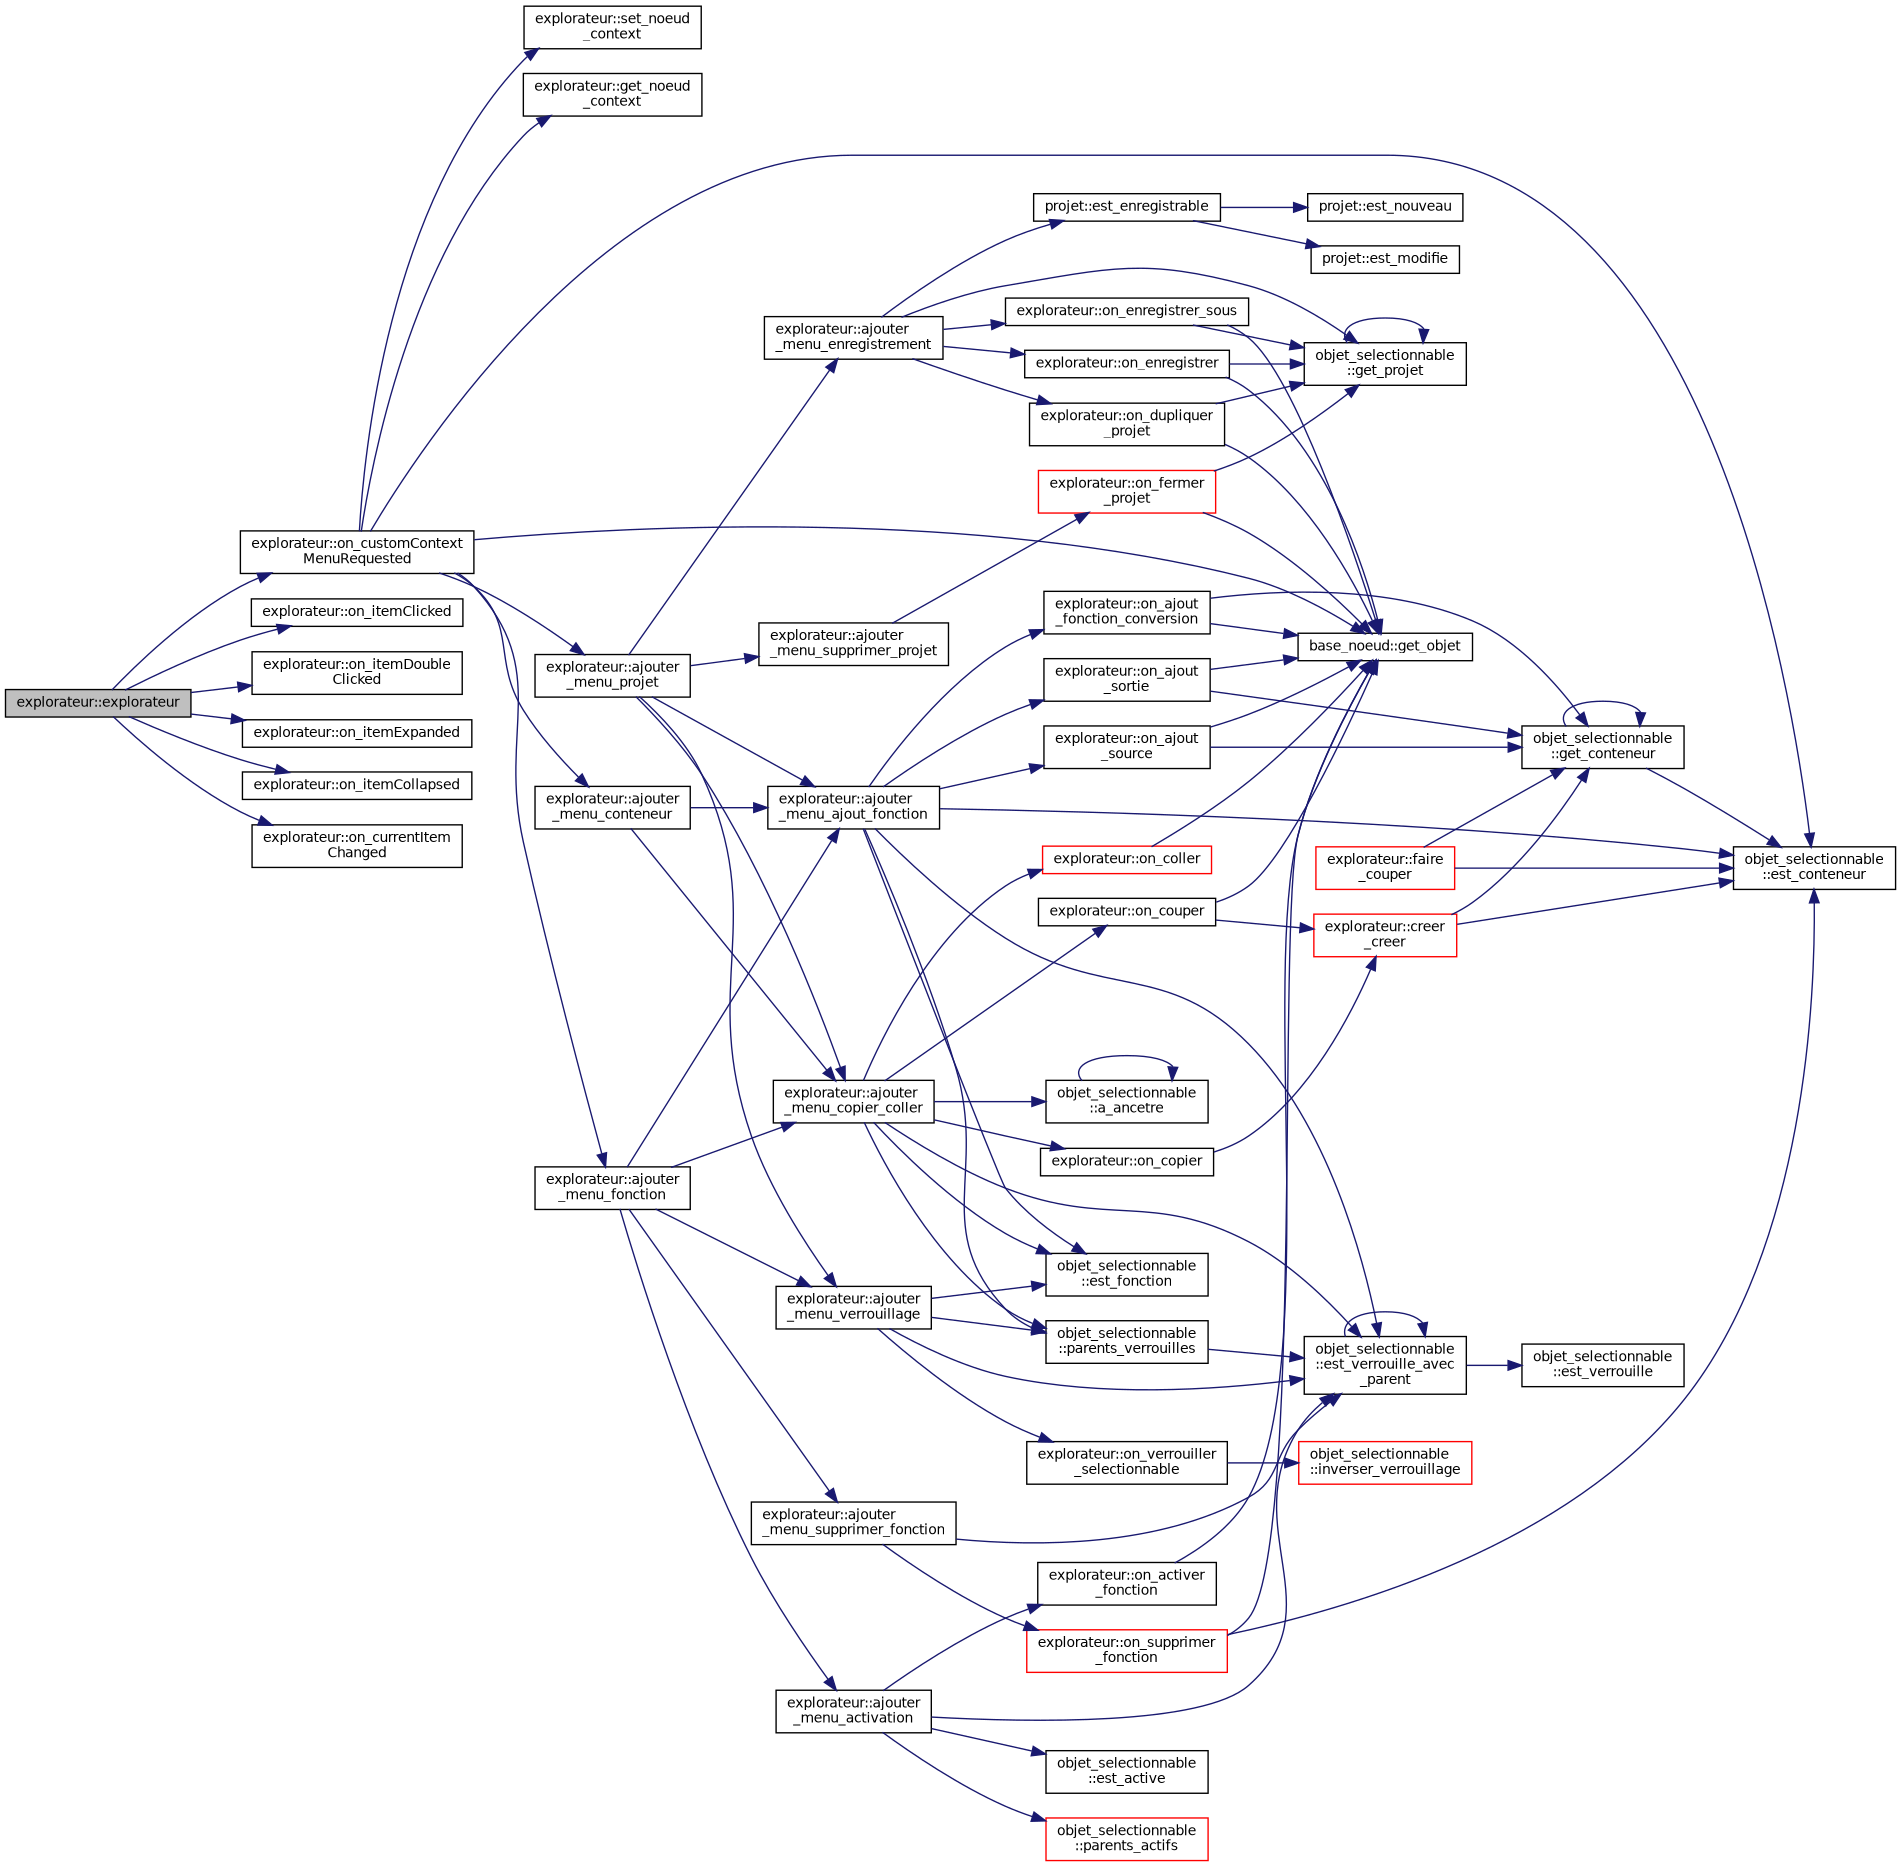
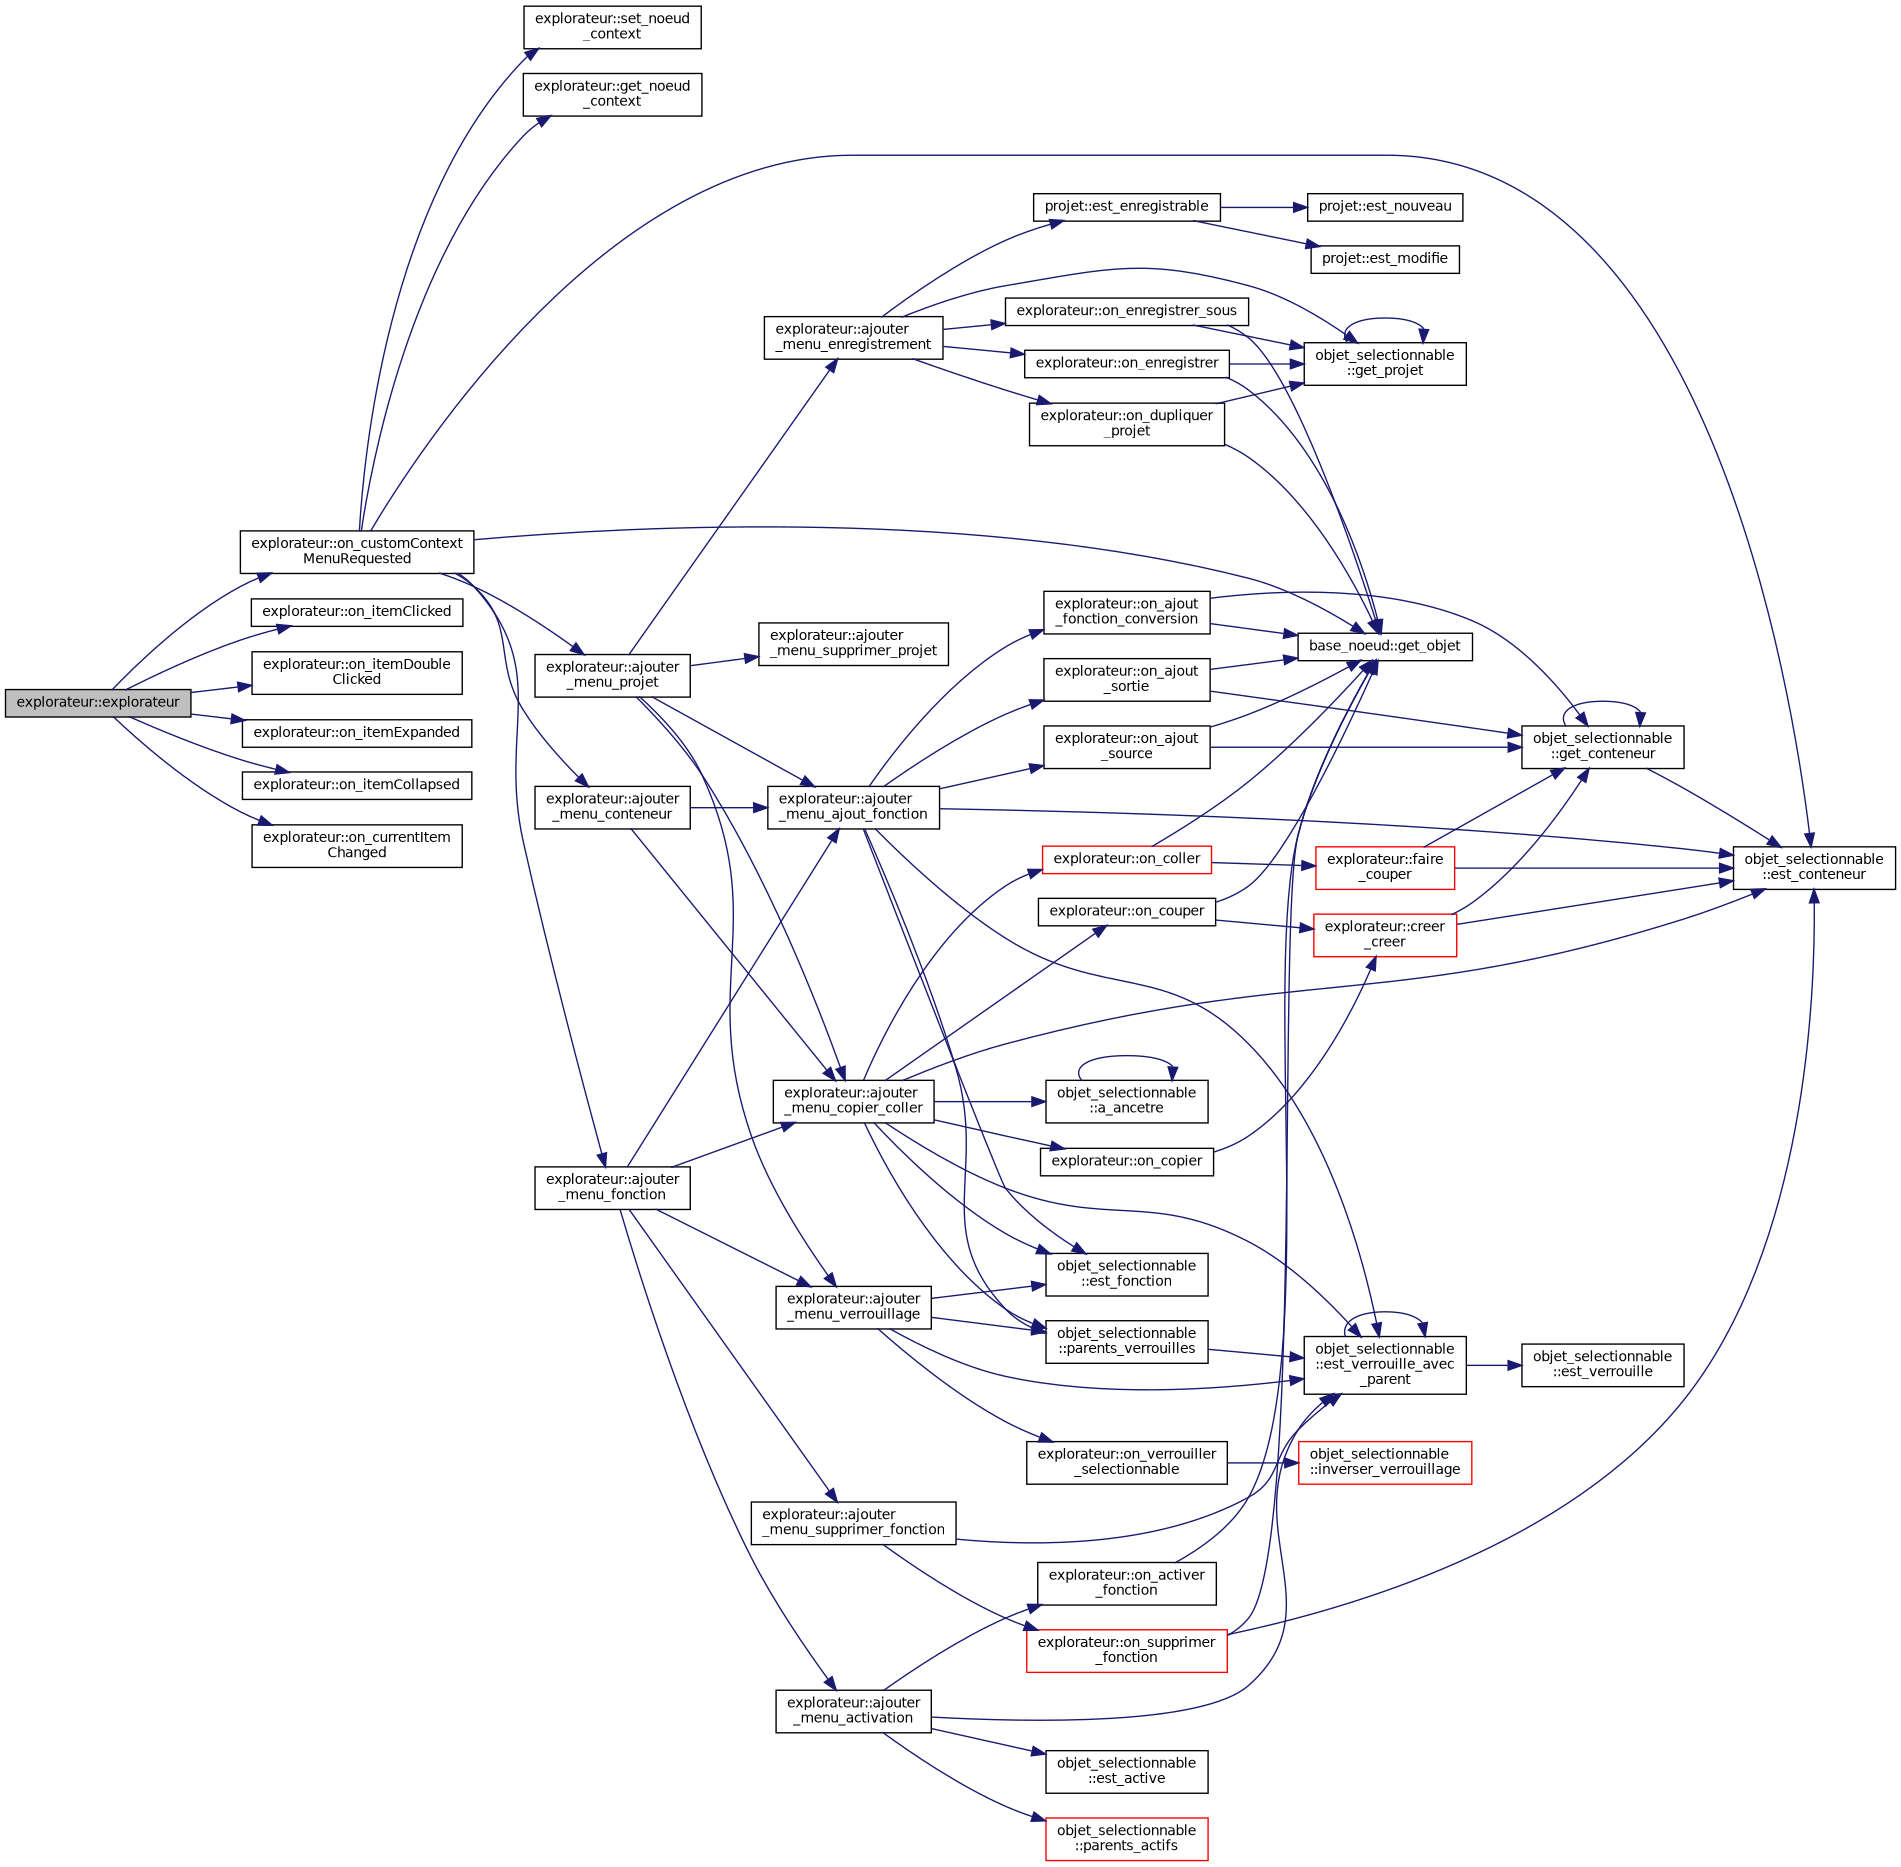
node "explorateur::on_fermer _projet": removed
edge "explorateur::on_coller" -> "explorateur::faire _couper": added
edge "explorateur::ajouter _menu_copier_coller" -> "objet_selectionnable ::est_conteneur": added
